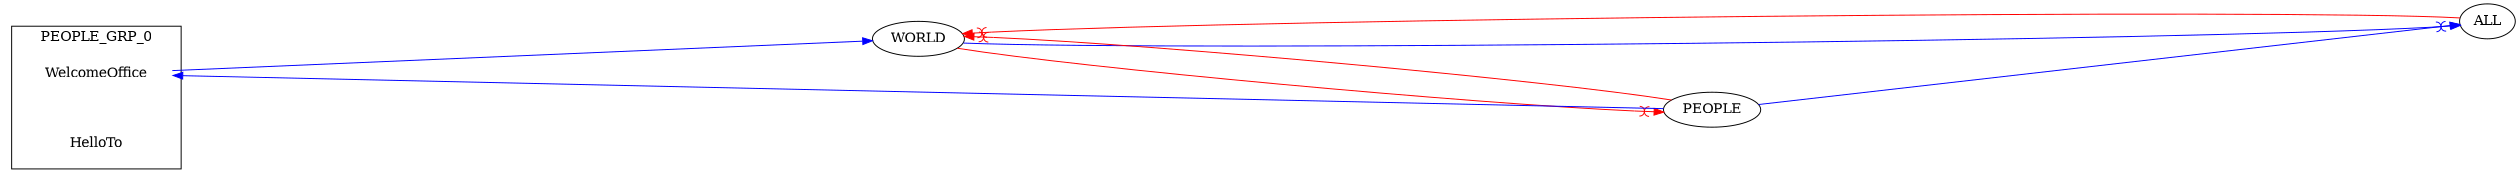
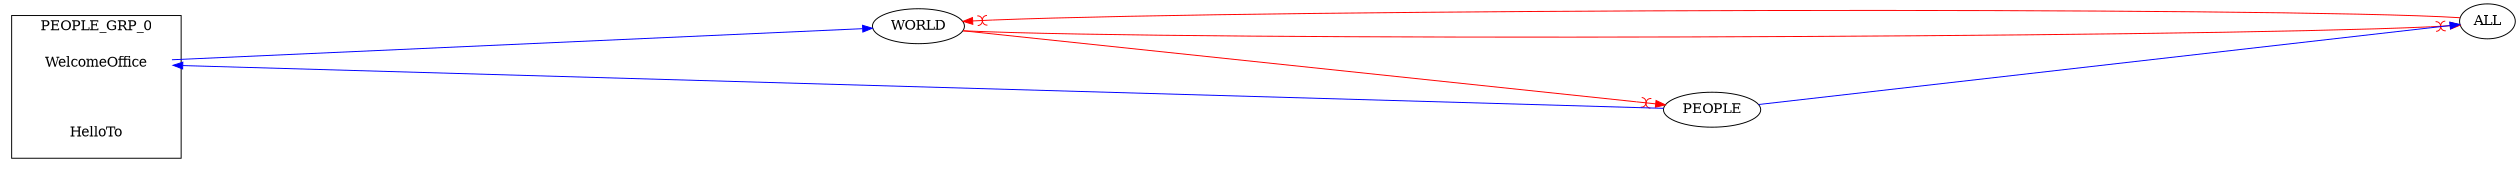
edge "WORLD" -> "ALL": color blue -> red
edge "PEOPLE" -> "WORLD": removed
